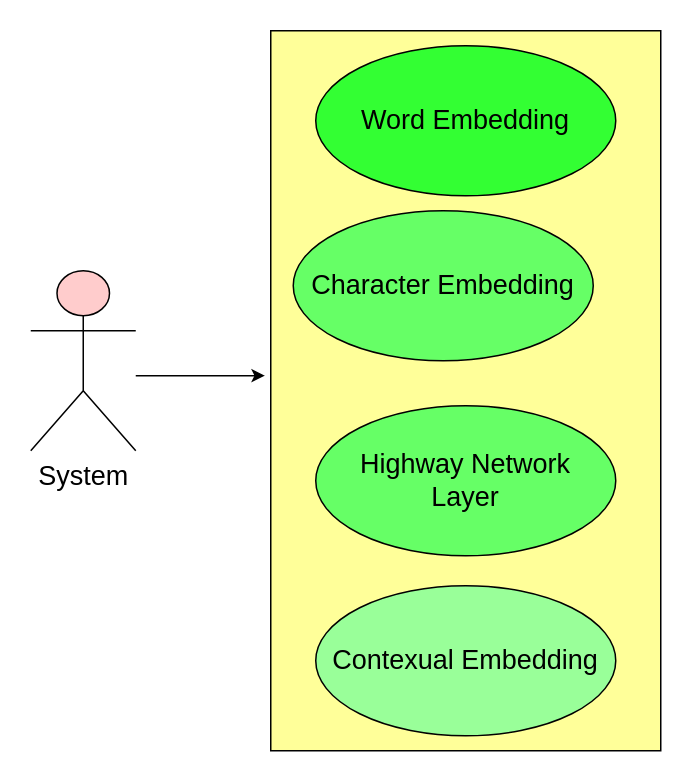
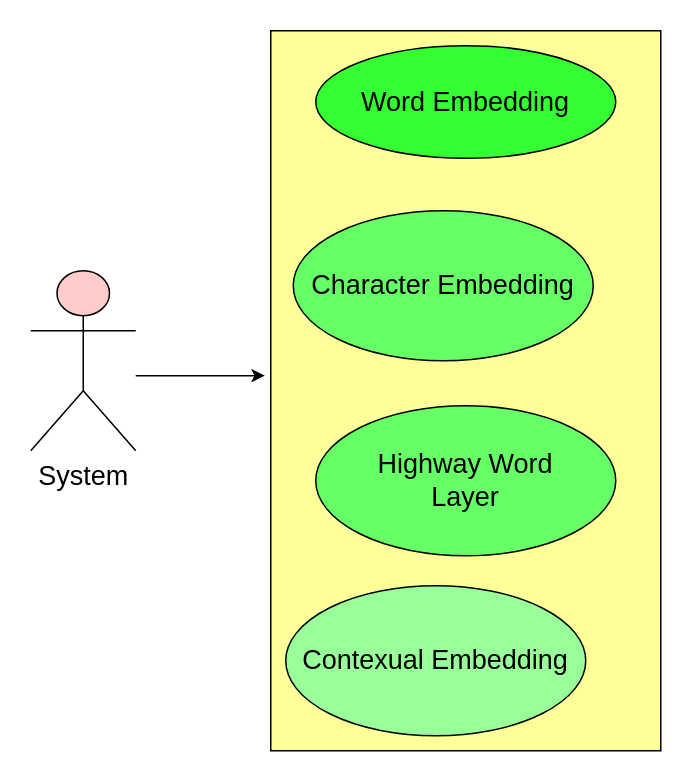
node "Word Embedding": size 300x150 -> 300x113
node "Highway Network Layer": label "Highway Network Layer" -> "Highway Word Layer"
node "Contexual Embedding": moved (466, 661) -> (436, 661)
